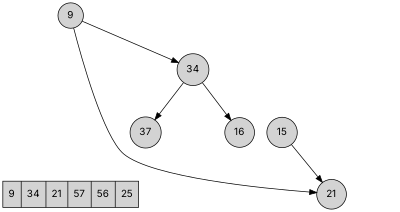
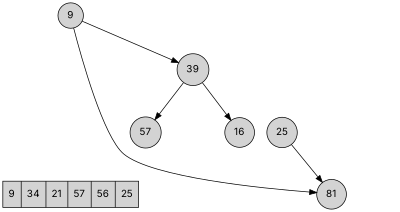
node "34": label "34" -> "39"
node "37": label "37" -> "57"
node "15": label "15" -> "25"
node "21": label "21" -> "81"
